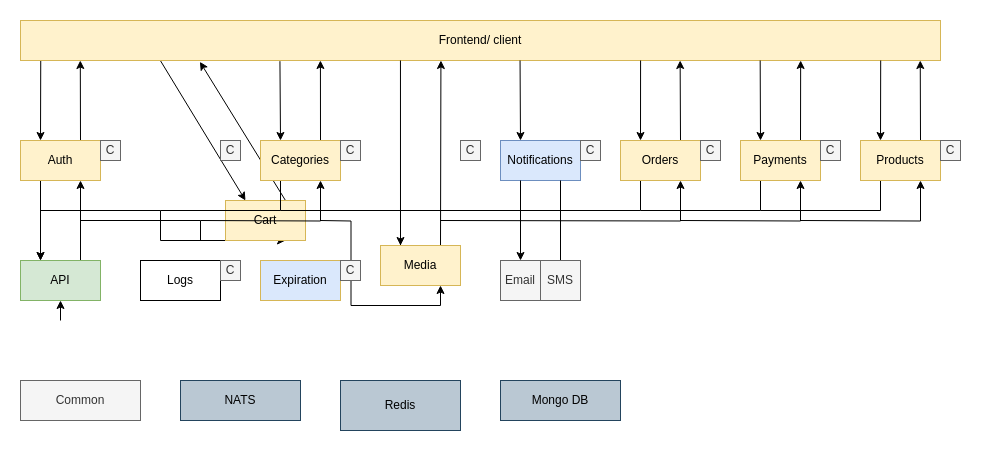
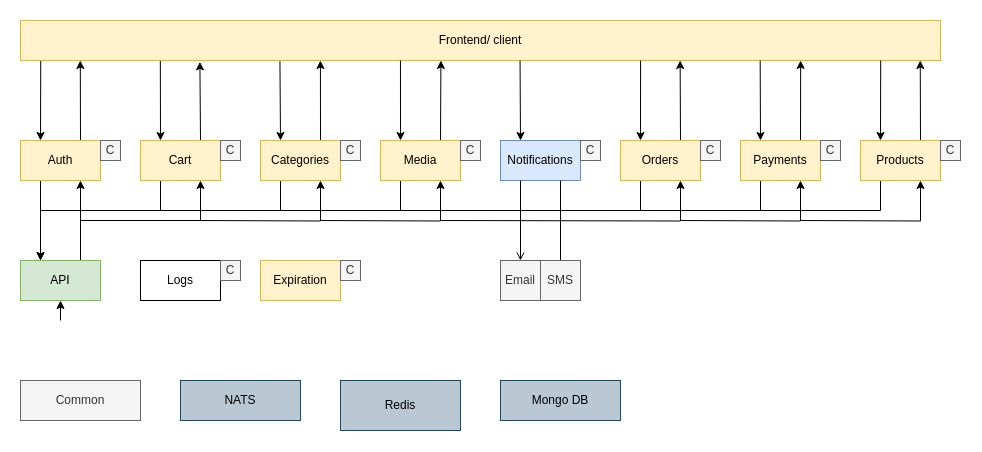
node "Cart": moved (266, 221) -> (181, 161)
edge "Notifications" -> "Email": arrowhead classic -> open
node "Media": moved (421, 266) -> (421, 161)
node "Expiration": fillcolor #dae8fc -> #fff2cc
